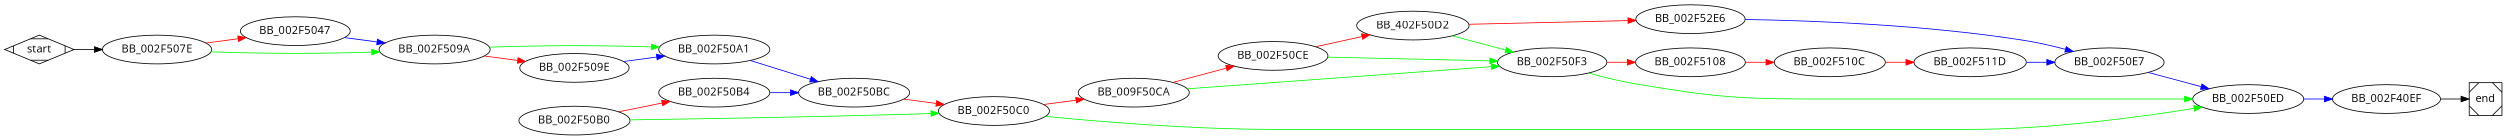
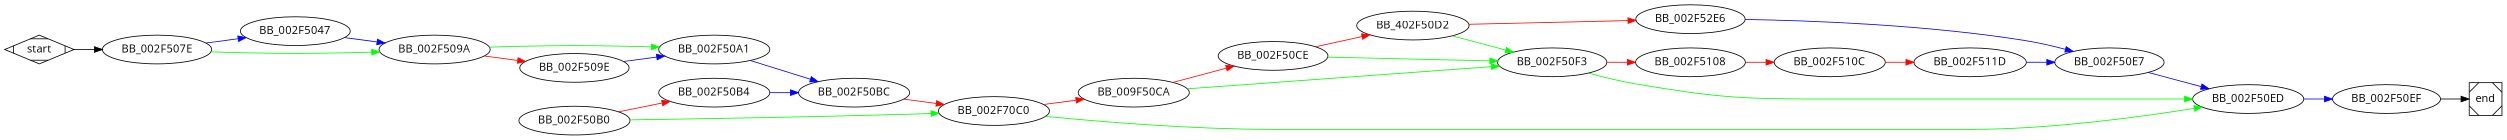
edge "BB_002F507E" -> "BB_002F5047": color red -> blue
node "BB_002F40EF": label "BB_002F40EF" -> "BB_002F50EF"
node "BB_002F50C0": label "BB_002F50C0" -> "BB_002F70C0"
